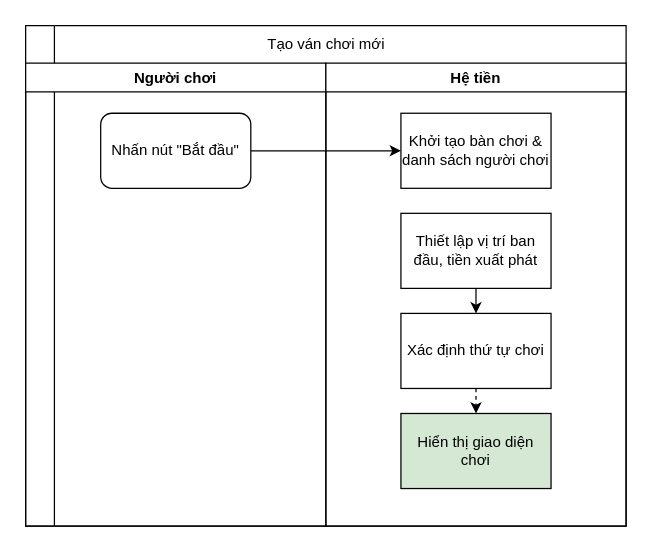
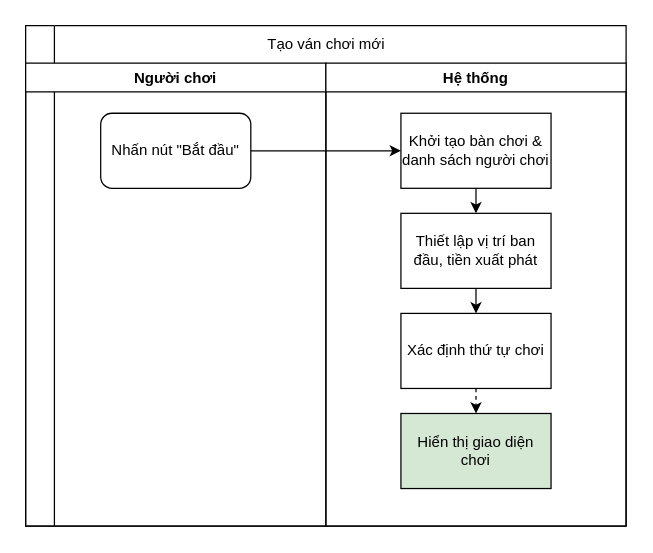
node "Hệ tiền": label "Hệ tiền" -> "Hệ thống"
edge "Khởi tạo bàn chơi & danh sách người chơi" -> "Thiết lập vị trí ban đầu, tiền xuất phát": added
